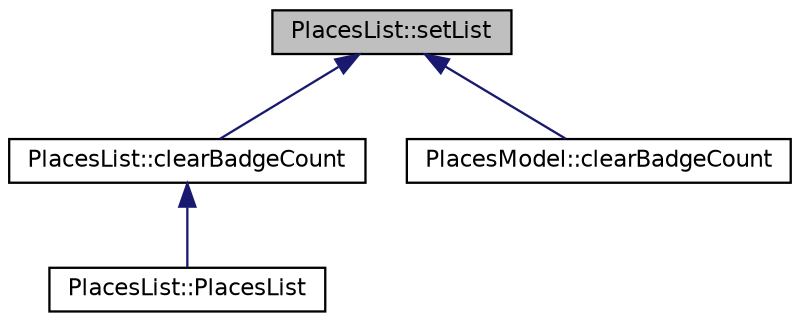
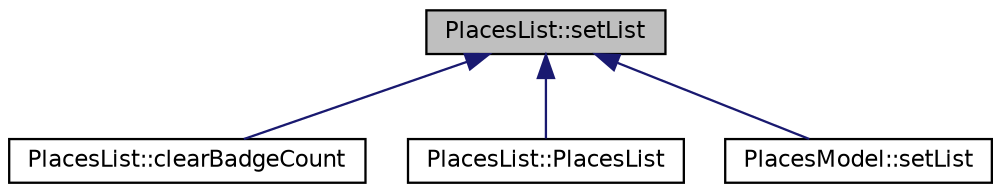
node "PlacesModel::clearBadgeCount": label "PlacesModel::clearBadgeCount" -> "PlacesModel::setList"
edge "PlacesList::PlacesList" -> "PlacesList::clearBadgeCount": now "PlacesList::PlacesList" -> "PlacesList::setList"
